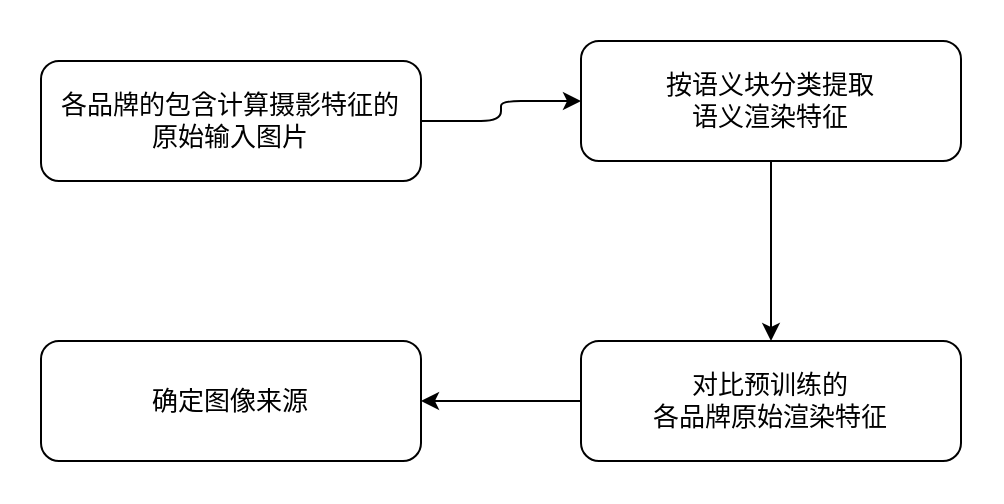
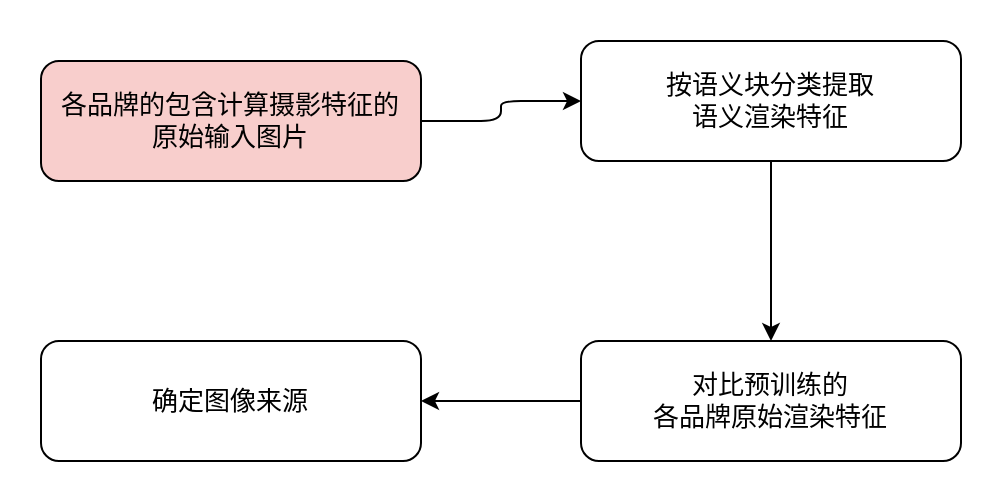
node "各品牌的包含计算摄影特征的 原始输入图片": fillcolor #ffffff -> #f8cecc
